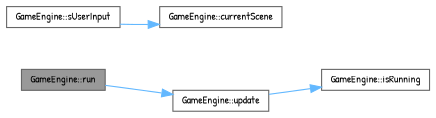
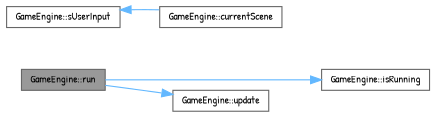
edge "GameEngine::sUserInput" -> "GameEngine::currentScene": reversed
edge "GameEngine::update" -> "GameEngine::isRunning": now "GameEngine::run" -> "GameEngine::isRunning"
